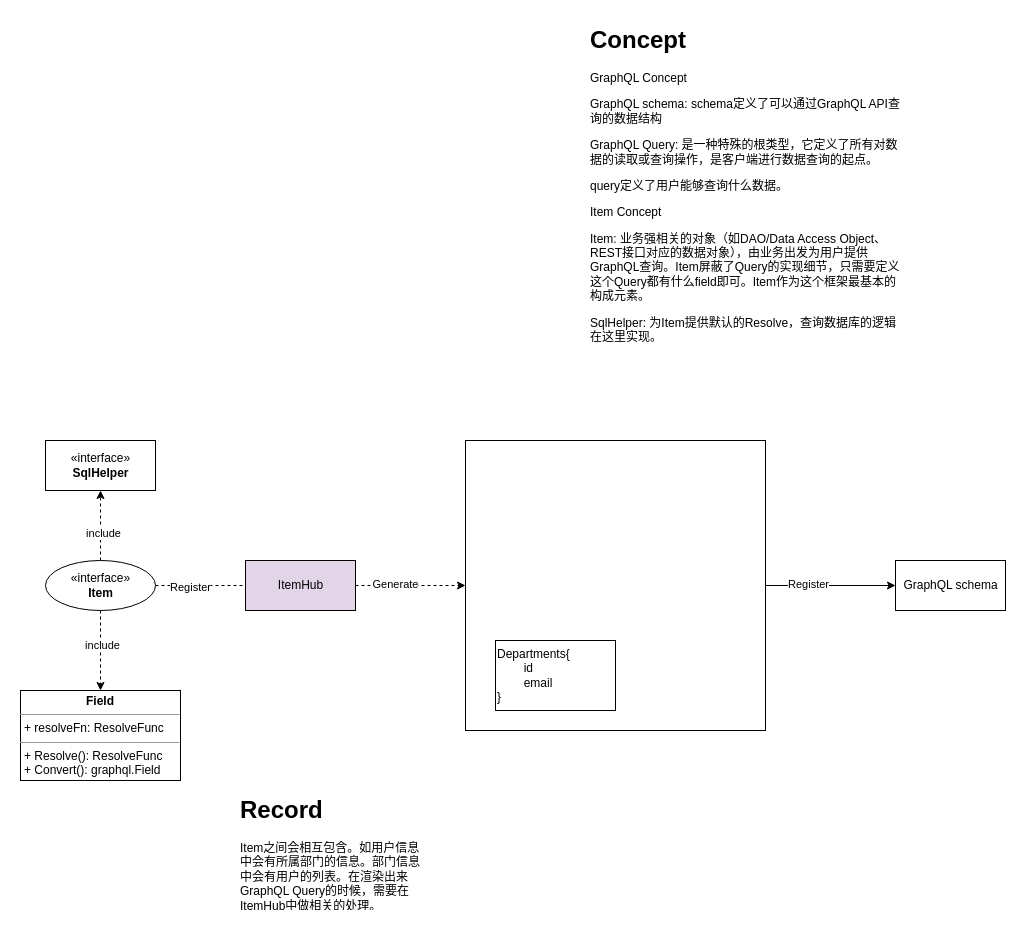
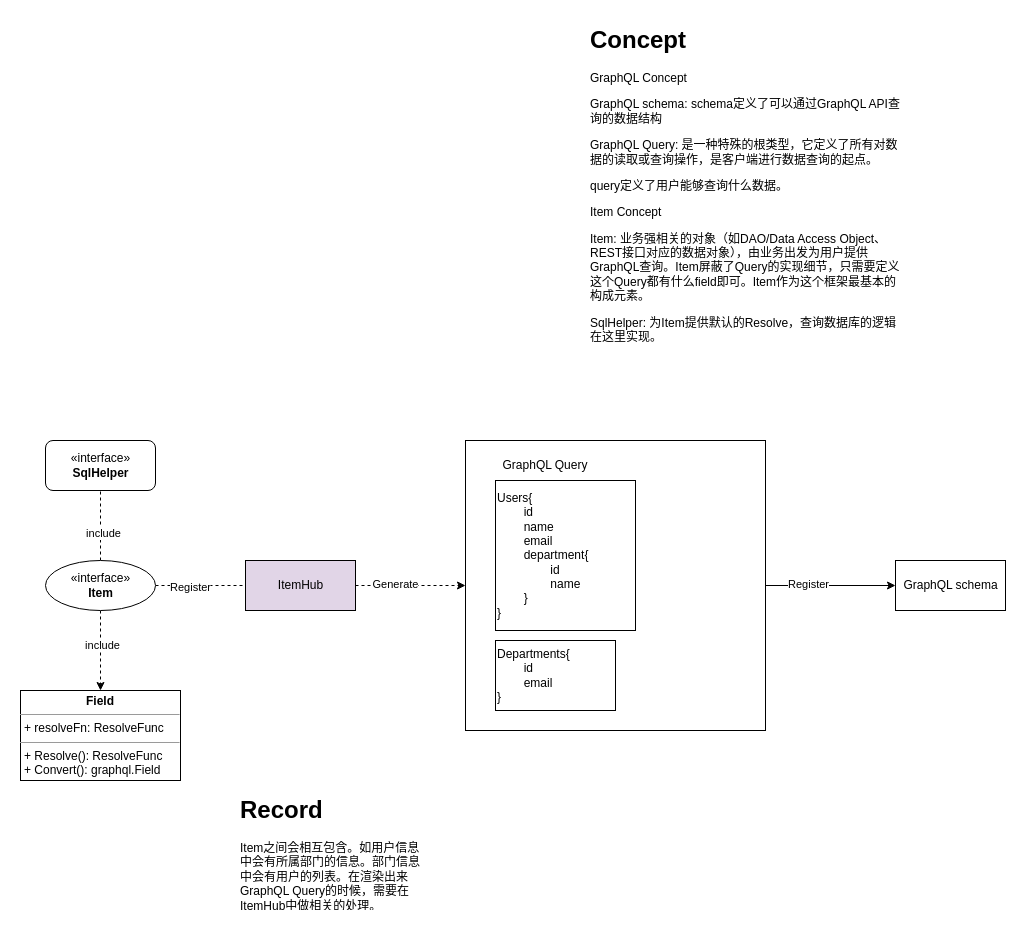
node "«interface» SqlHelper": shape rectangle -> rounded rectangle
node "GraphQL Query": added
edge "«interface» Item" -> "«interface» SqlHelper": arrowhead classic -> none
node "Users{ id name email department{ id name } }": added
